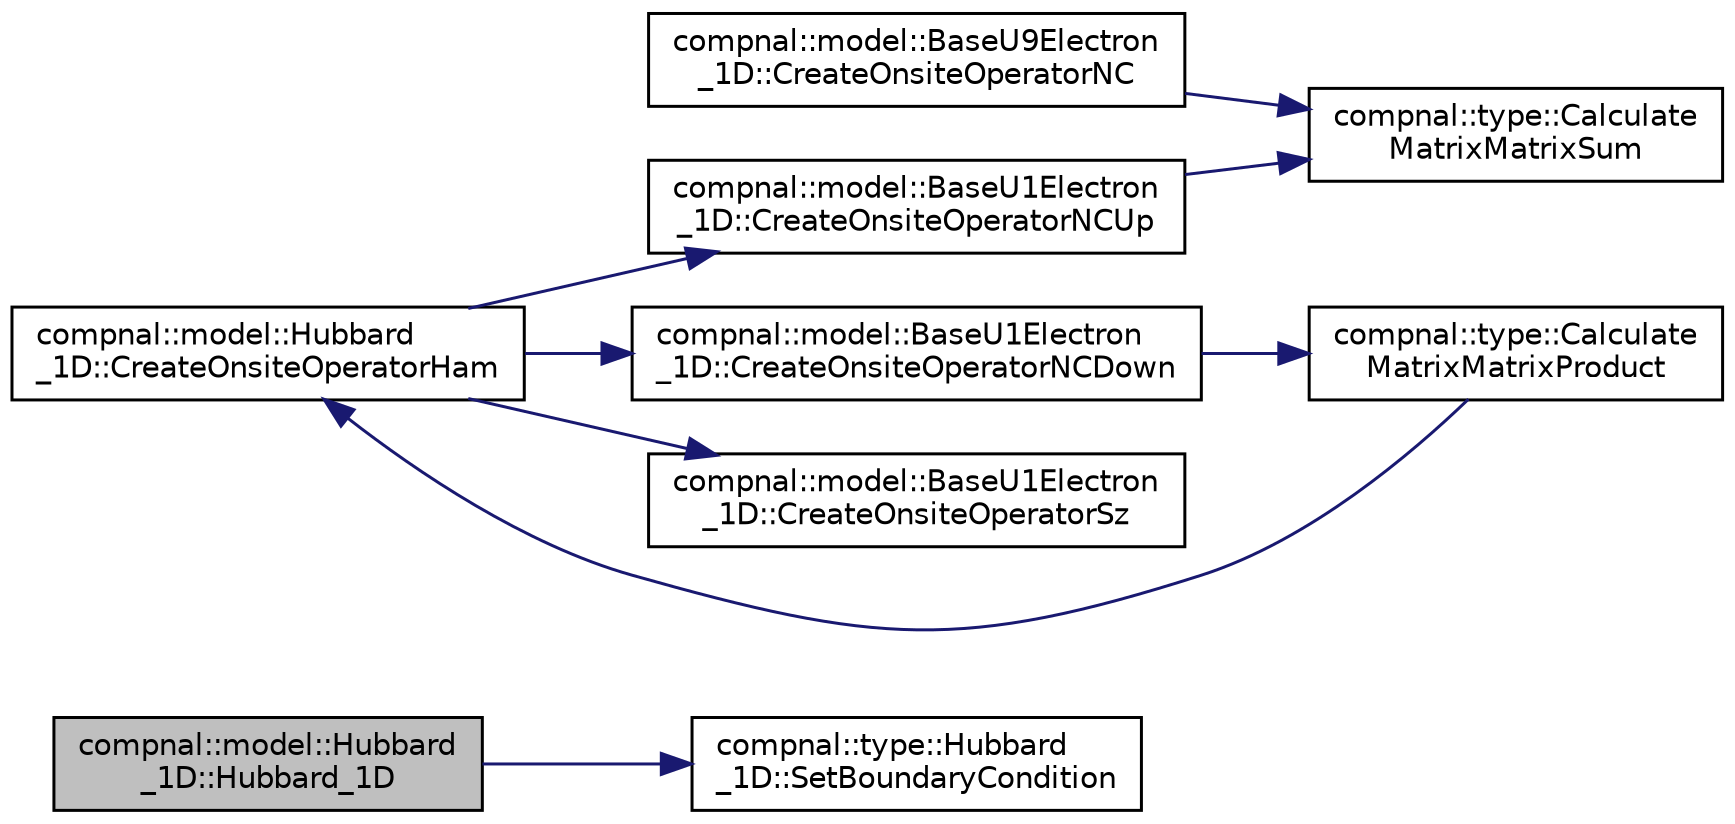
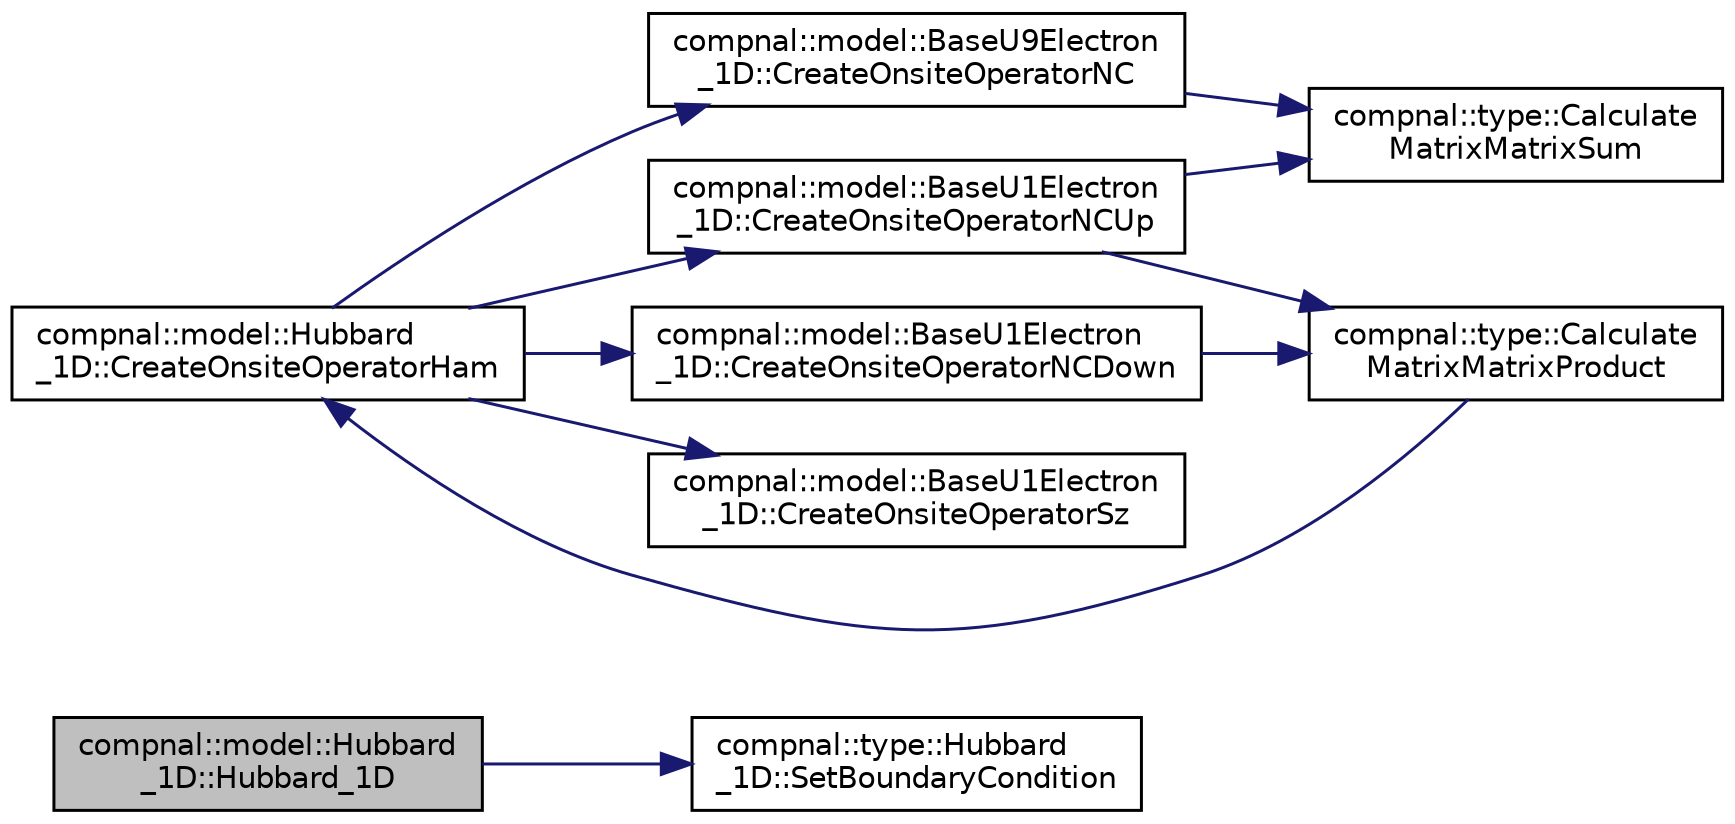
edge "compnal::model::Hubbard _1D::CreateOnsiteOperatorHam" -> "compnal::model::BaseU9Electron _1D::CreateOnsiteOperatorNC": added
edge "compnal::model::BaseU1Electron _1D::CreateOnsiteOperatorNCUp" -> "compnal::type::Calculate MatrixMatrixProduct": added
